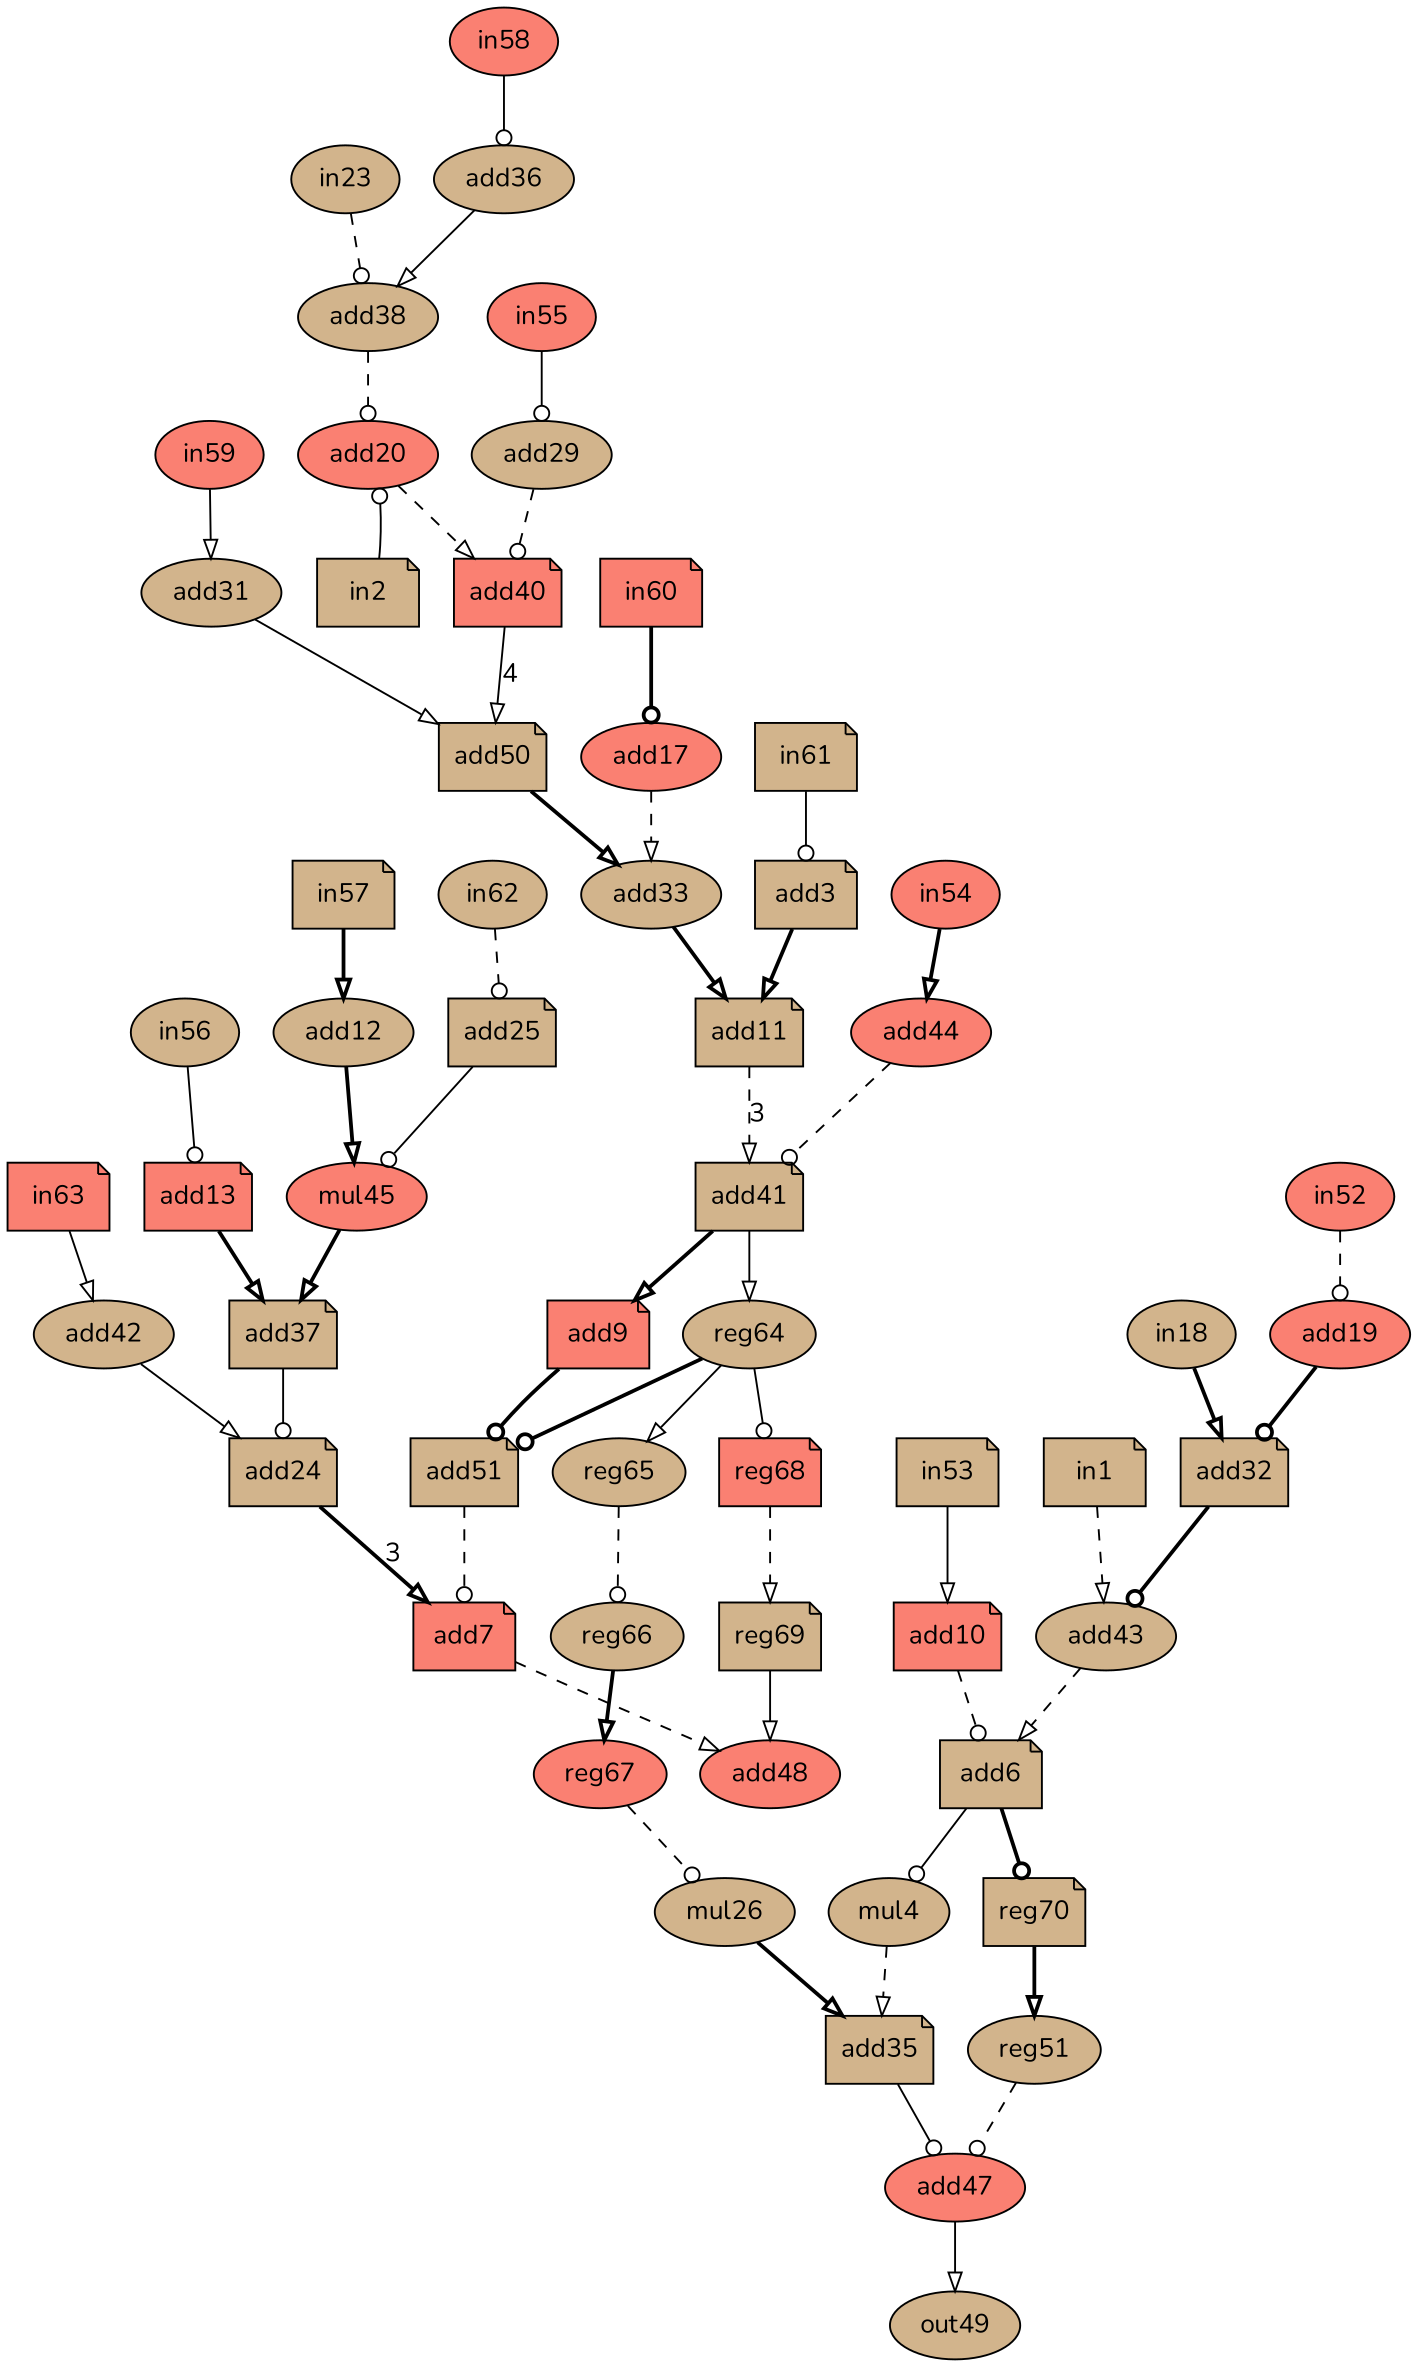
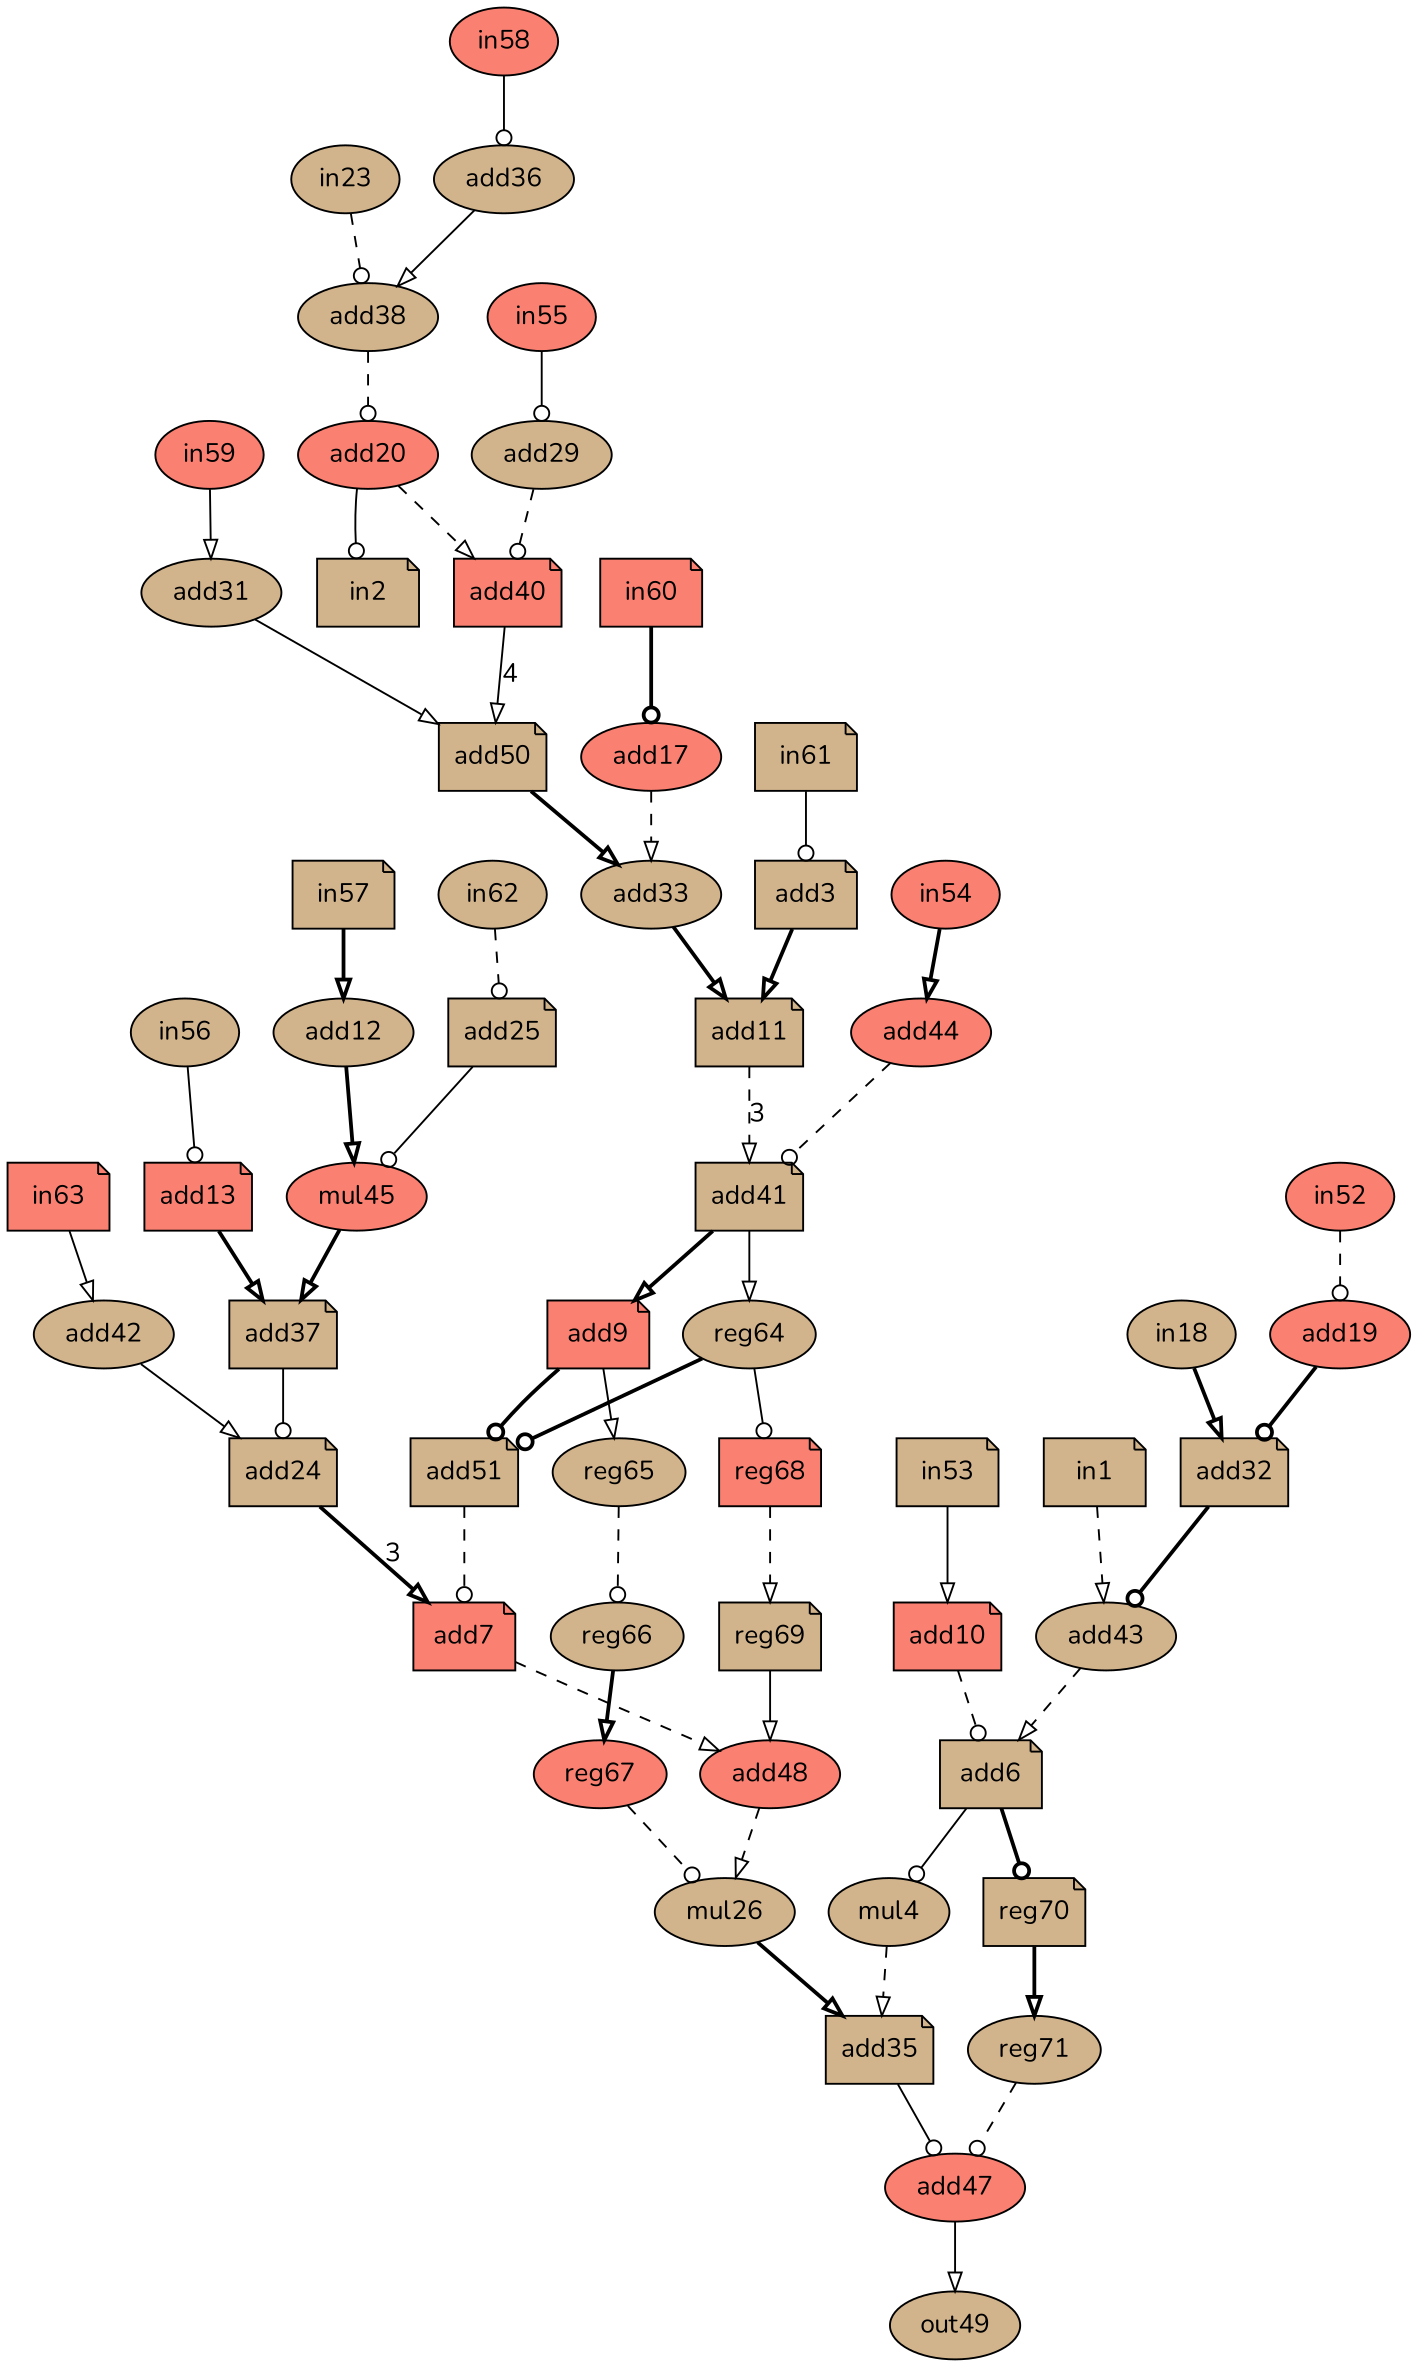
edge "in2" -> "add20": reversed
edge "reg64" -> "reg65": now "add9" -> "reg65"
edge "add48" -> "mul26": added
node "reg51": label "reg51" -> "reg71"
